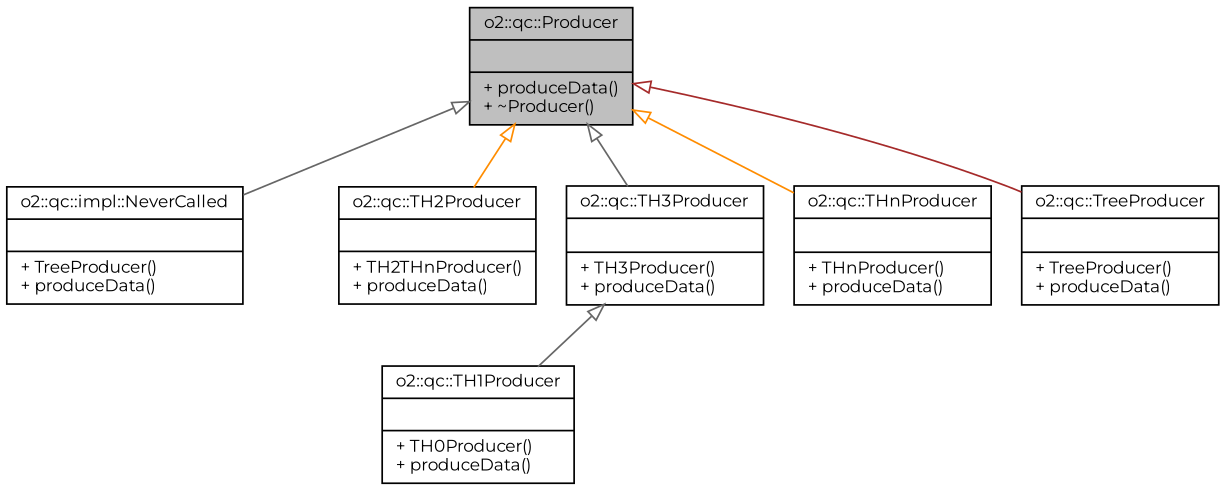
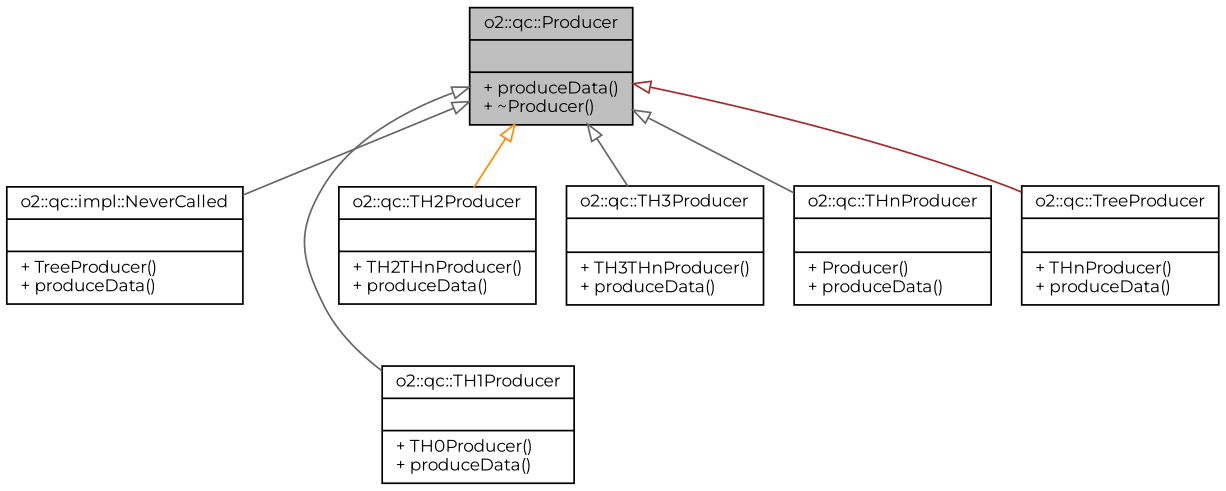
edge "o2::qc::THnProducer" -> "o2::qc::Producer": color darkorange -> gray40
node "o2::qc::TH3Producer": text "+ TH3Producer()" -> "+ TH3THnProducer()"
node "o2::qc::THnProducer": text "+ THnProducer()" -> "+ Producer()"
node "o2::qc::TreeProducer": text "+ TreeProducer()" -> "+ THnProducer()"
edge "o2::qc::TH1Producer" -> "o2::qc::TH3Producer": now "o2::qc::TH1Producer" -> "o2::qc::Producer"
